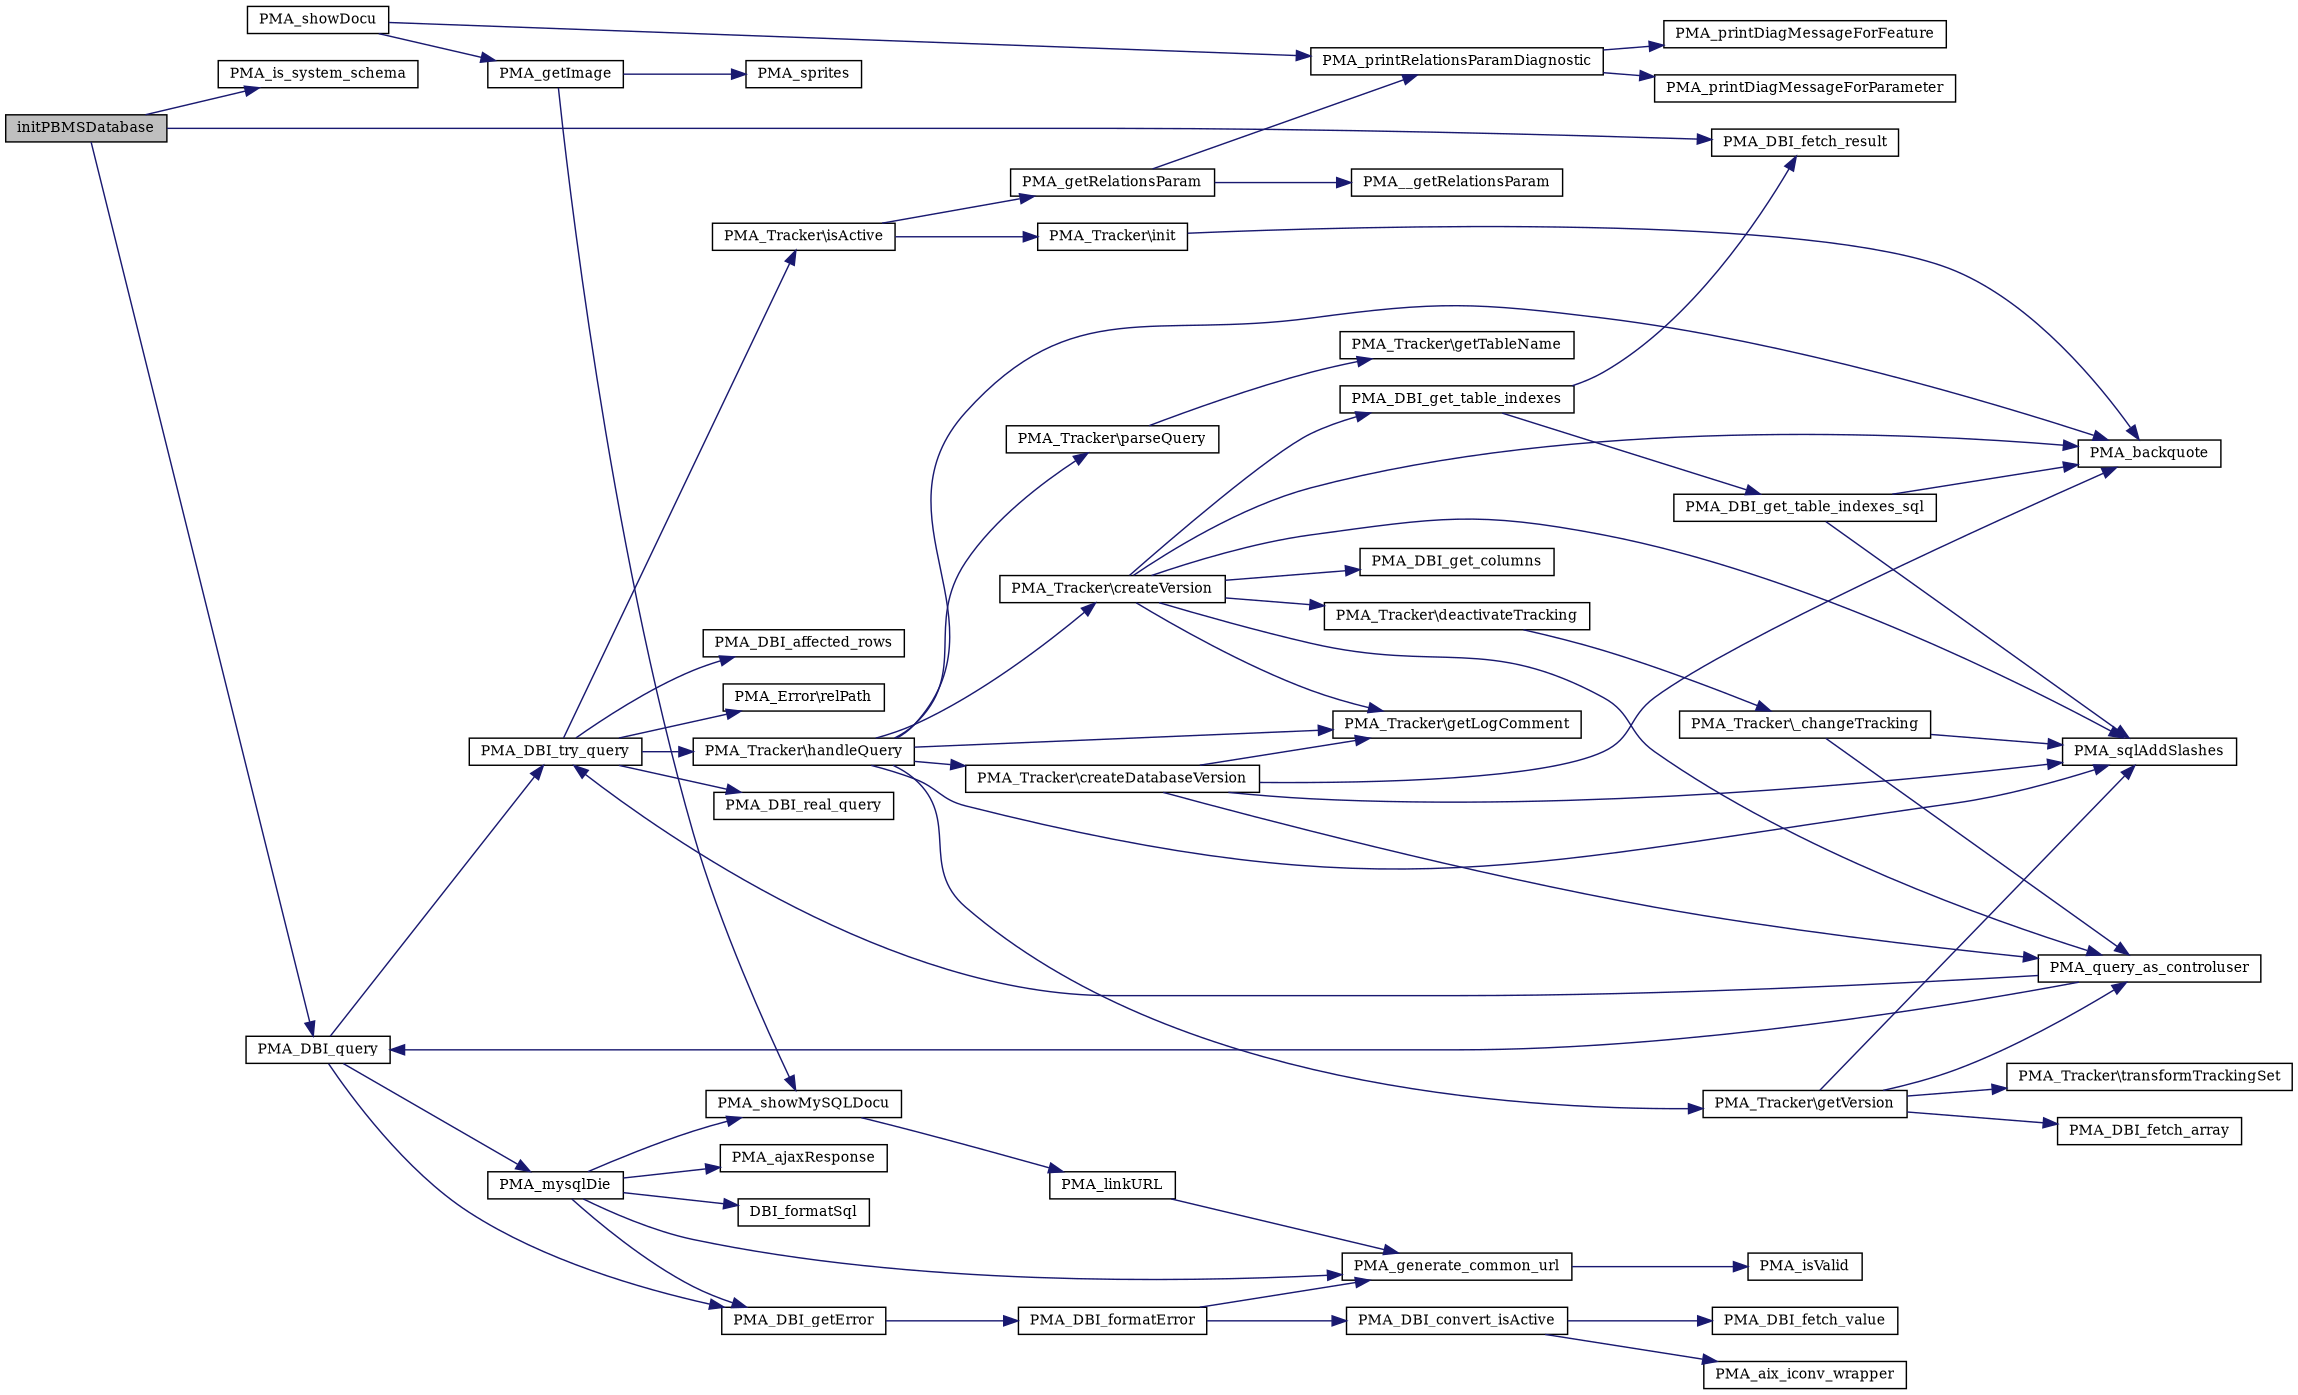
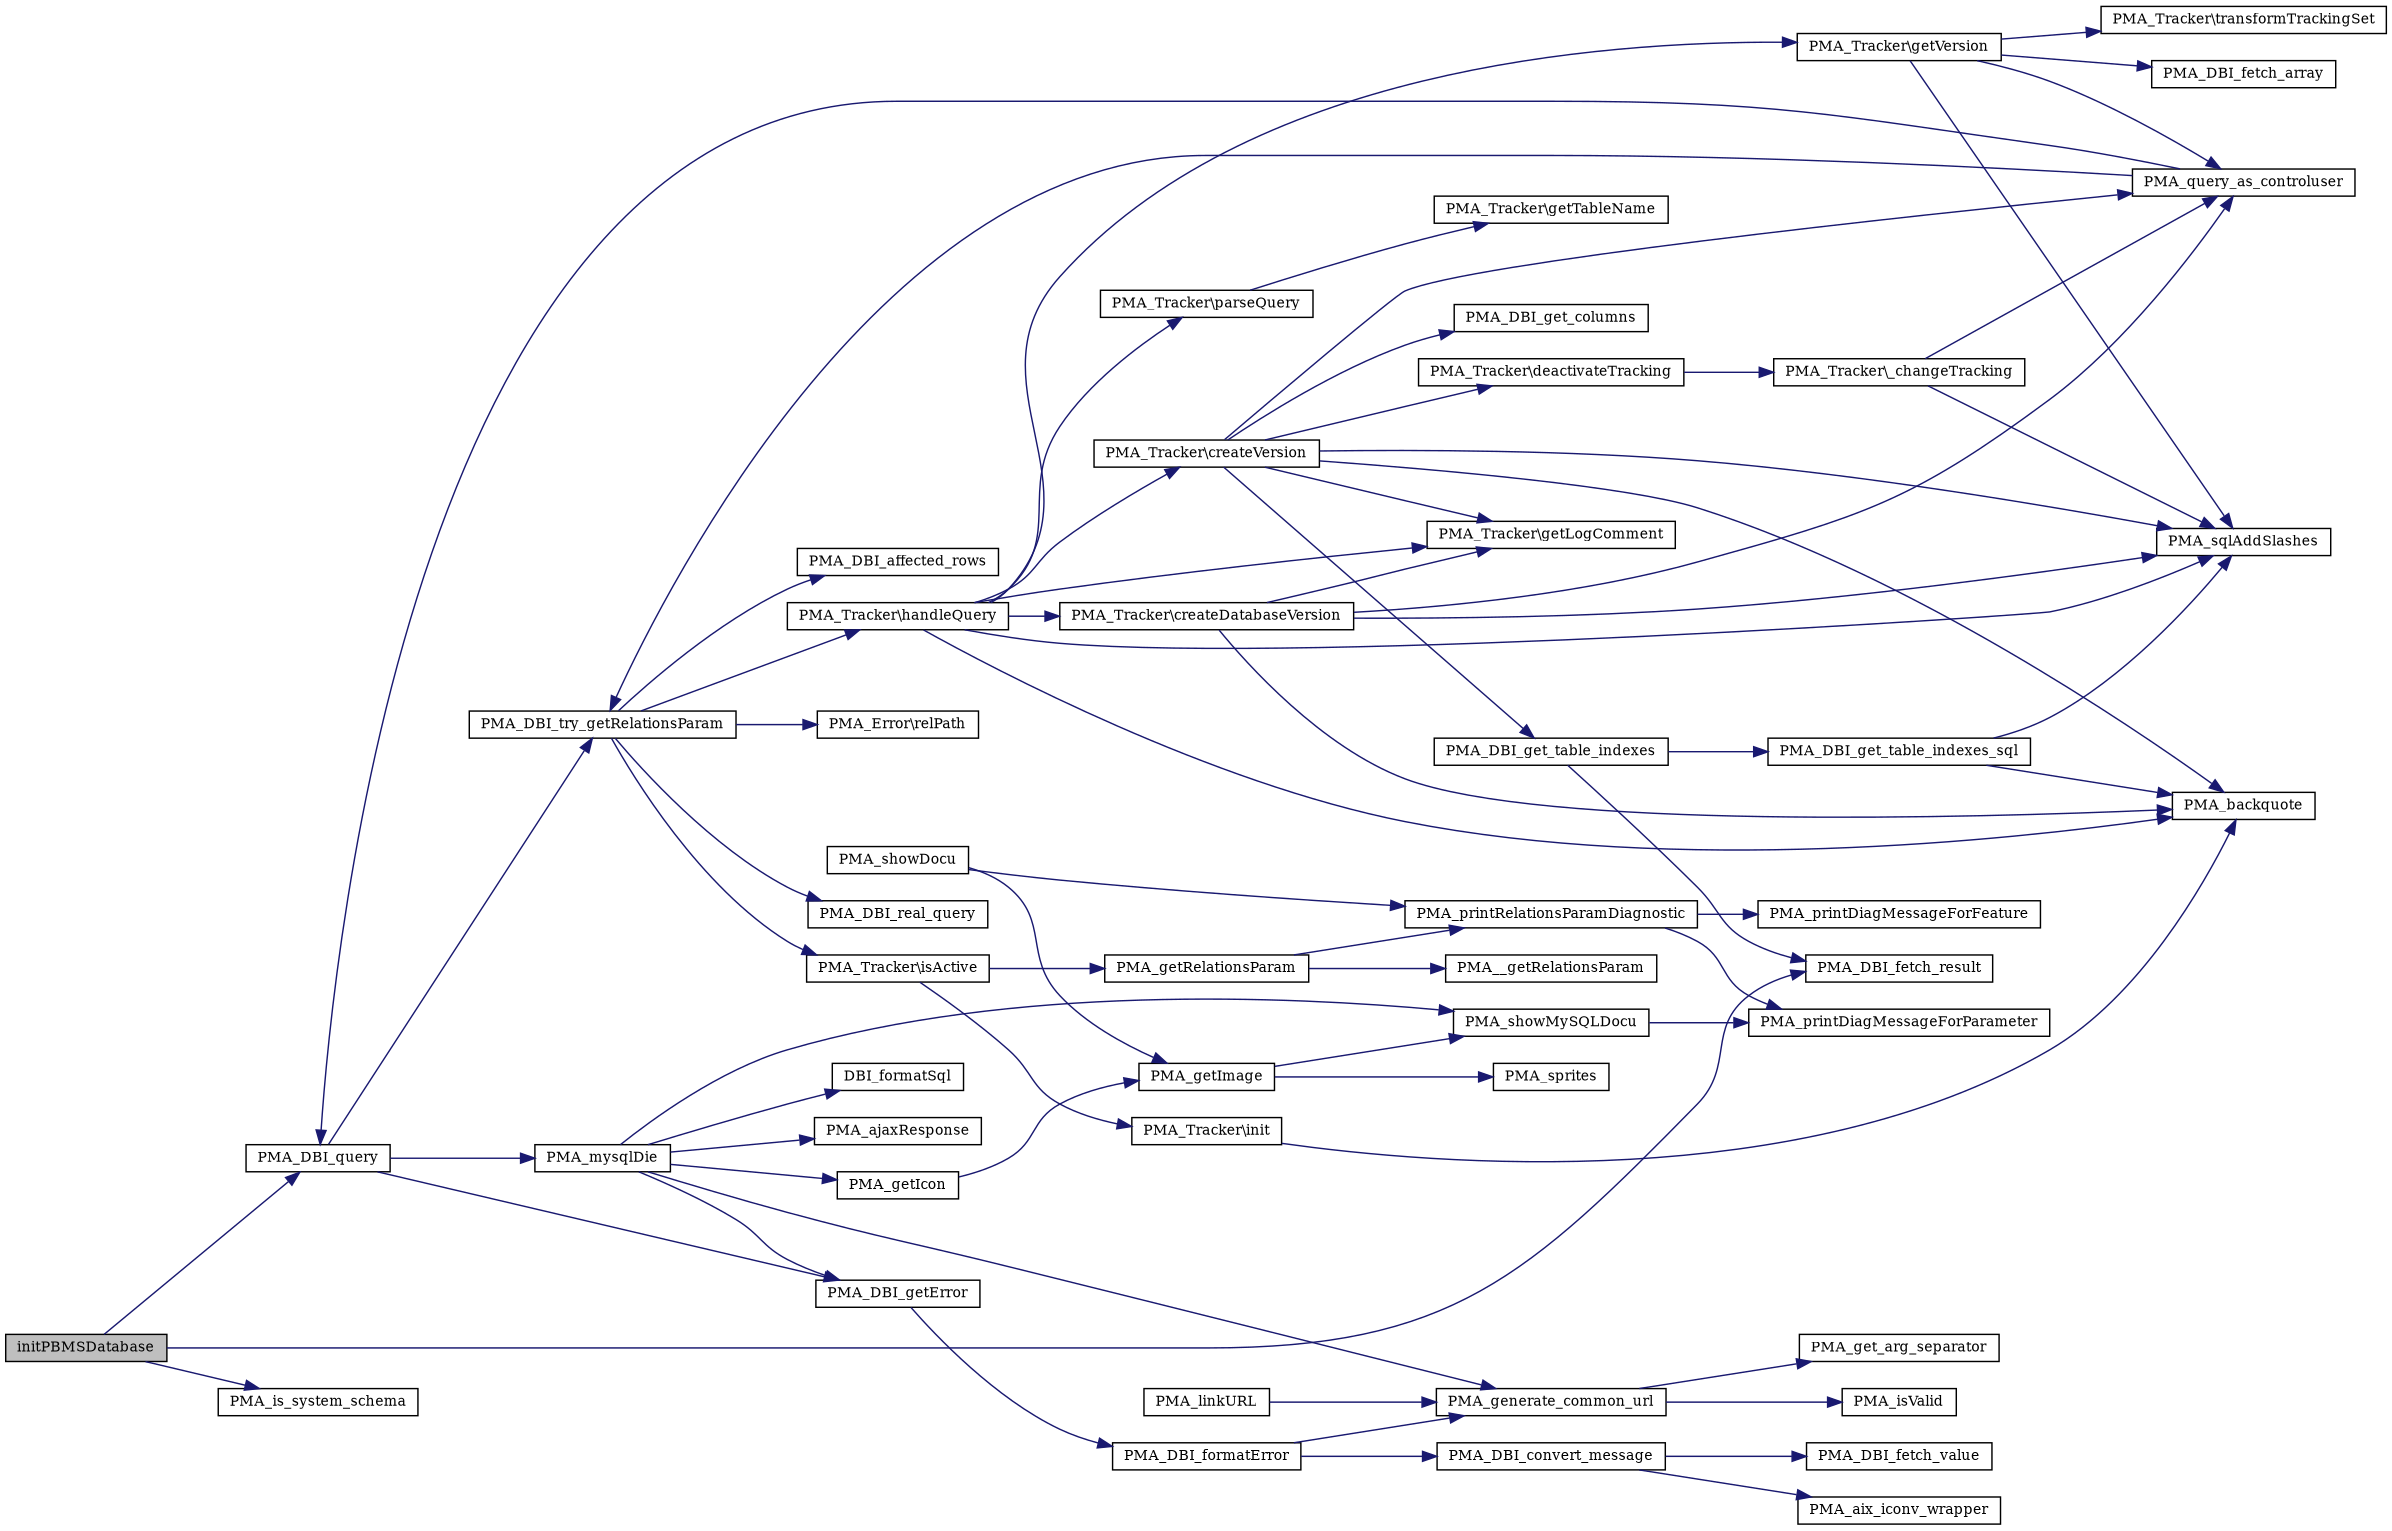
node "PMA_DBI_try_query": label "PMA_DBI_try_query" -> "PMA_DBI_try_getRelationsParam"
edge "PMA_showMySQLDocu" -> "PMA_linkURL": now "PMA_showMySQLDocu" -> "PMA_printDiagMessageForParameter"
node "PMA_getIcon": added
node "PMA_DBI_convert_isActive": label "PMA_DBI_convert_isActive" -> "PMA_DBI_convert_message"
node "PMA_get_arg_separator": added
